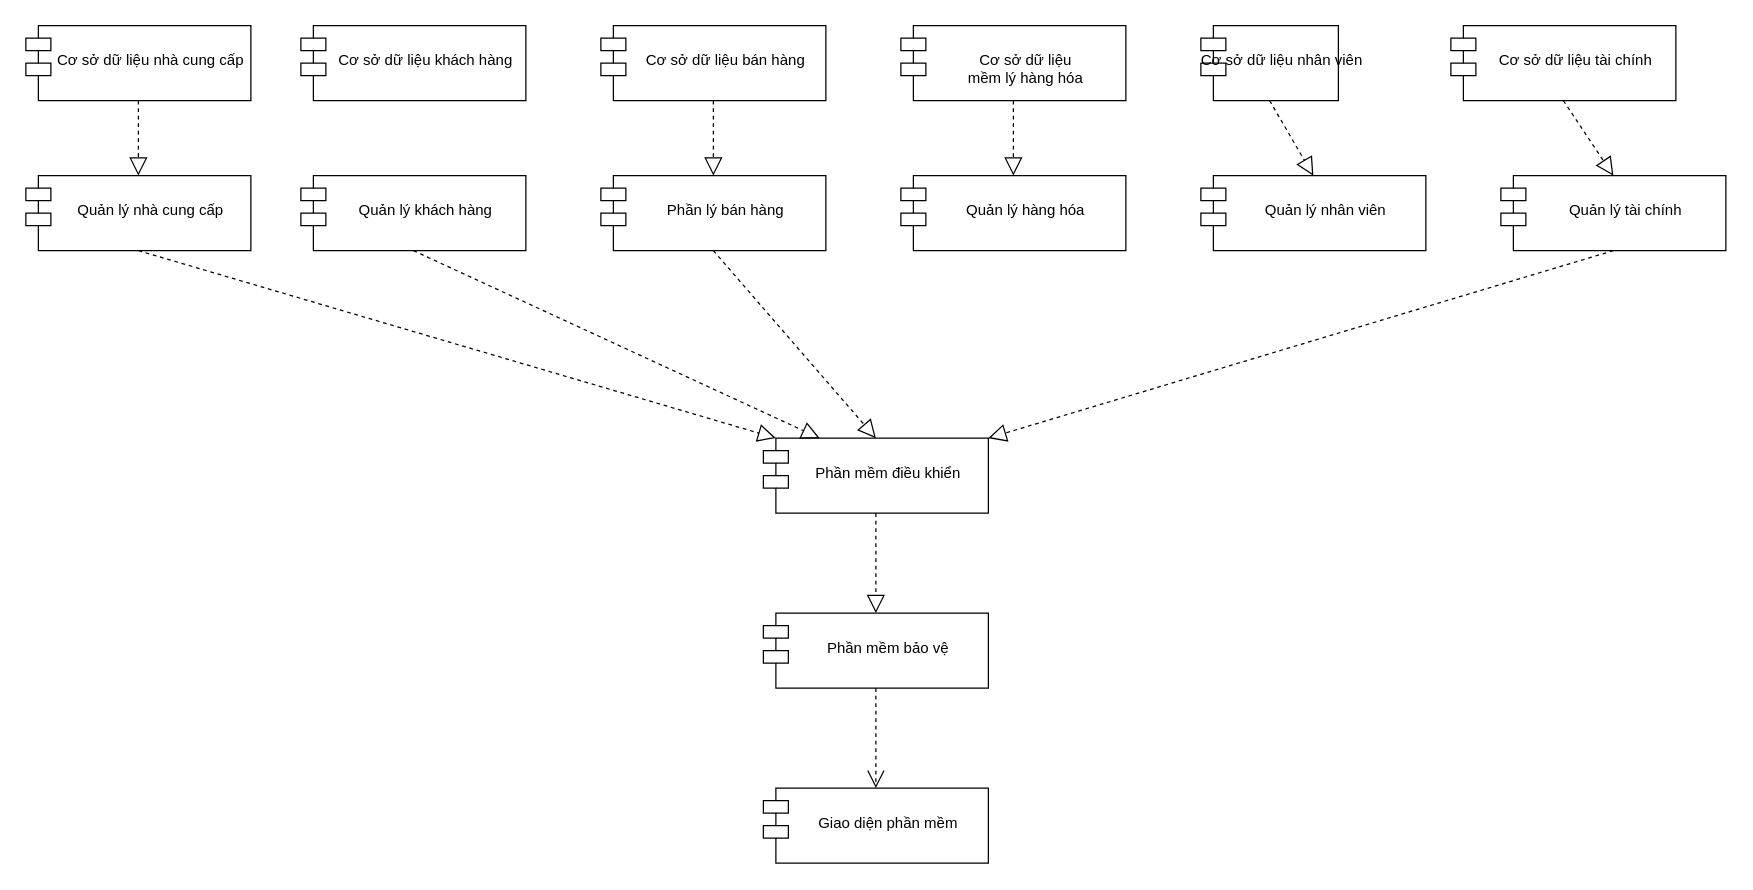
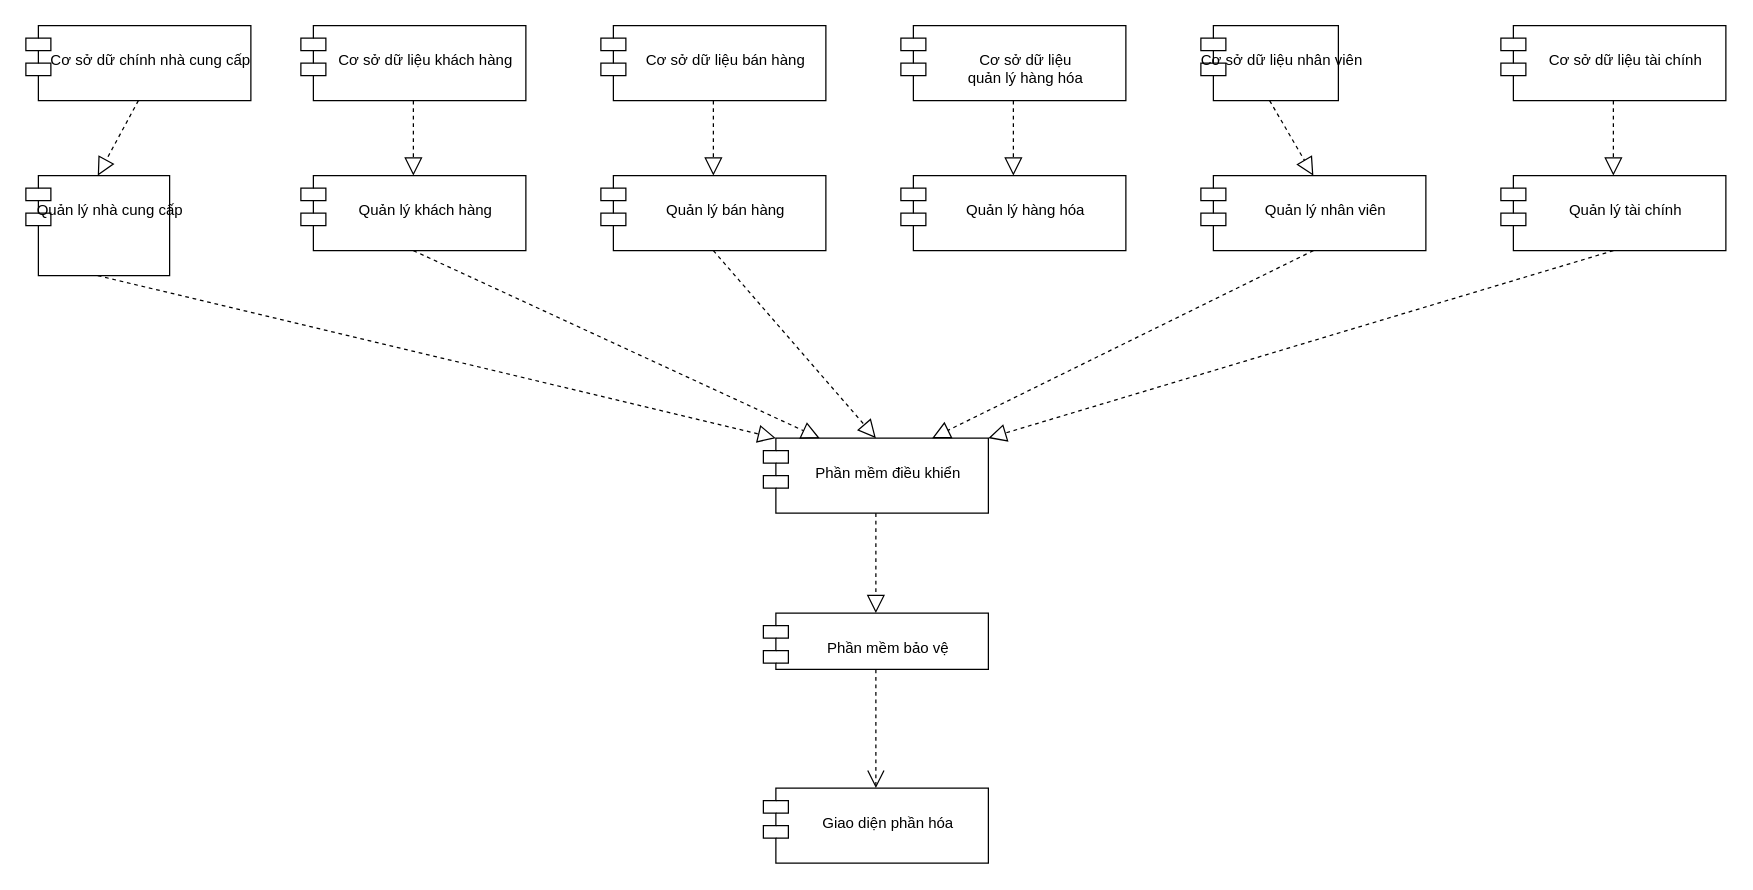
node "Cơ sở dữ liệu nhà cung cấp": label "Cơ sở dữ liệu nhà cung cấp" -> "Cơ sở dữ chính nhà cung cấp"
node "Cơ sở dữ liệu mềm lý hàng hóa": label "Cơ sở dữ liệu mềm lý hàng hóa" -> "Cơ sở dữ liệu quản lý hàng hóa"
node "Cơ sở dữ liệu tài chính": moved (1563, 63) -> (1613, 63)
edge "Cơ sở dữ liệu khách hàng" -> "Quản lý khách hàng": added
node "Phần lý bán hàng": label "Phần lý bán hàng" -> "Quản lý bán hàng"
node "Quản lý nhà cung cấp": size 225x75 -> 144x100
edge "Quản lý nhân viên" -> "Phần mềm điều khiển": added
node "Phần mềm bảo vệ": size 225x75 -> 225x56
node "Giao diện phần mềm": label "Giao diện phần mềm" -> "Giao diện phần hóa"
